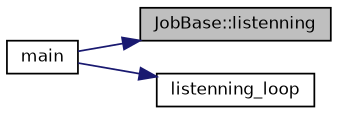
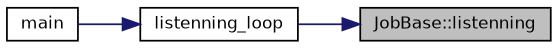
edge "main" -> "JobBase::listenning": now "listenning_loop" -> "JobBase::listenning"
